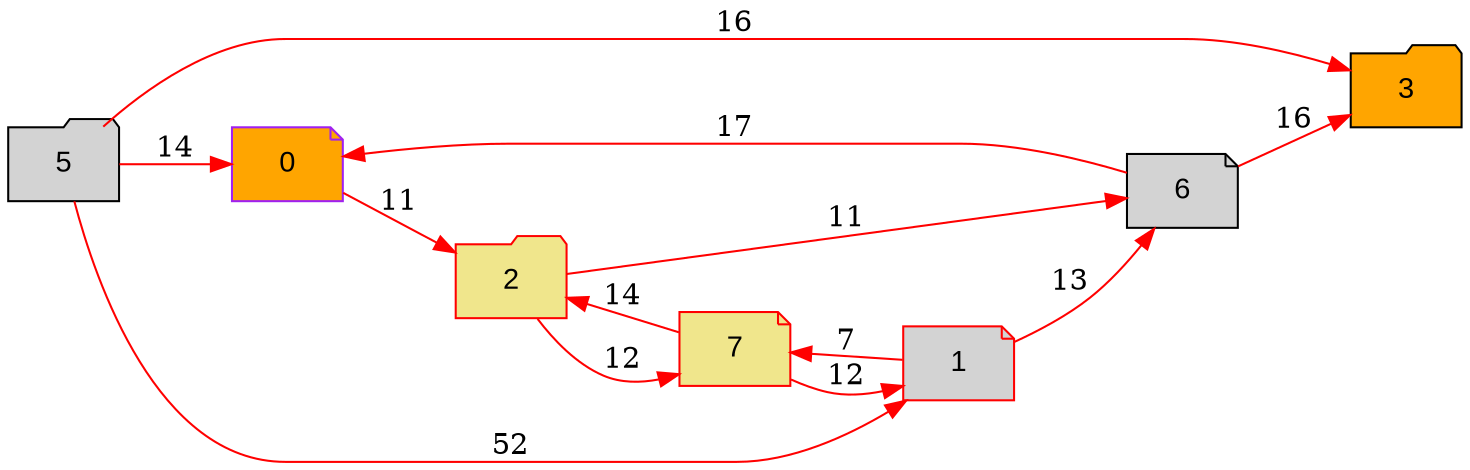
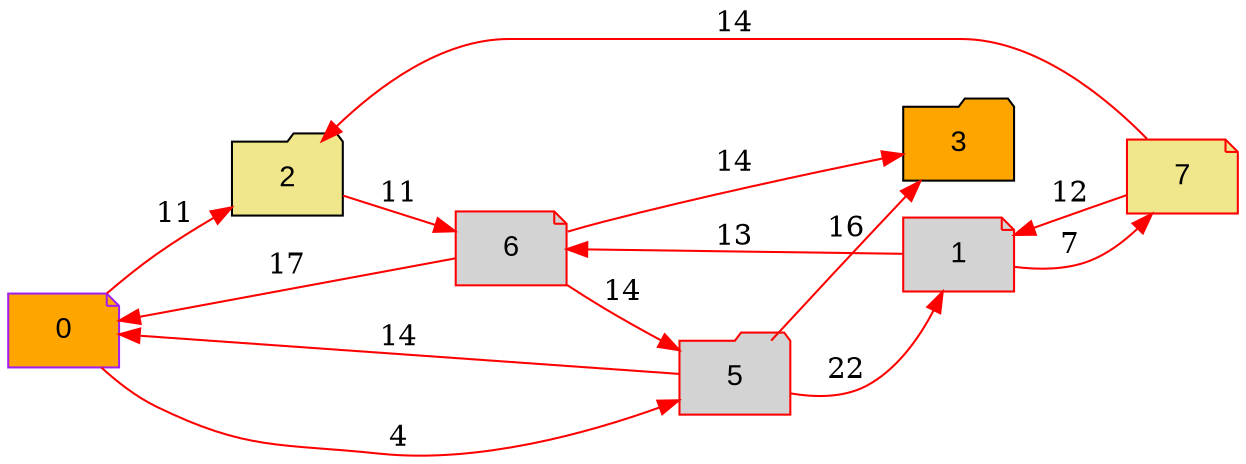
edge "6" -> "3": label "16" -> "14"
node "5": color black -> red
node "6": color black -> red
node "2": color red -> black
edge "6" -> "5": added, label "14"
edge "2" -> "7": removed, label "12"
edge "5" -> "1": label "52" -> "22"
edge "0" -> "5": added, label "4"
